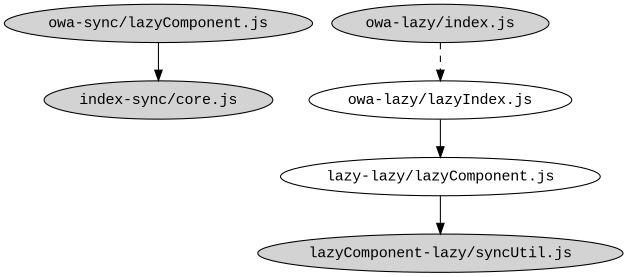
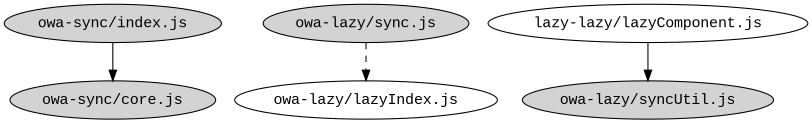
node "owa-sync/lazyComponent.js": label "owa-sync/lazyComponent.js" -> "owa-sync/index.js"
node "owa-lazy/index.js": label "owa-lazy/index.js" -> "owa-lazy/sync.js"
node "index-sync/core.js": label "index-sync/core.js" -> "owa-sync/core.js"
edge "owa-lazy/lazyIndex.js" -> "lazy-lazy/lazyComponent.js": removed
node "lazyComponent-lazy/syncUtil.js": label "lazyComponent-lazy/syncUtil.js" -> "owa-lazy/syncUtil.js"
